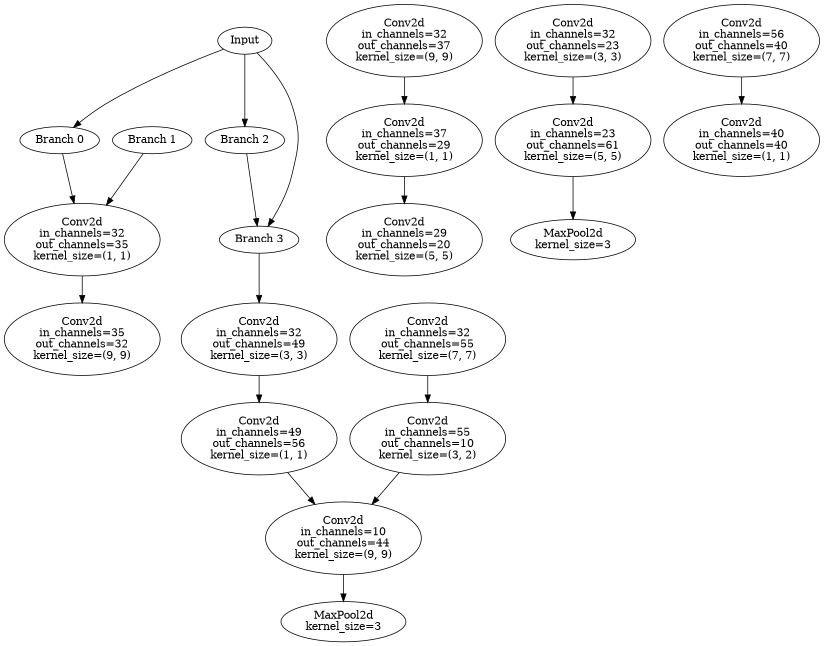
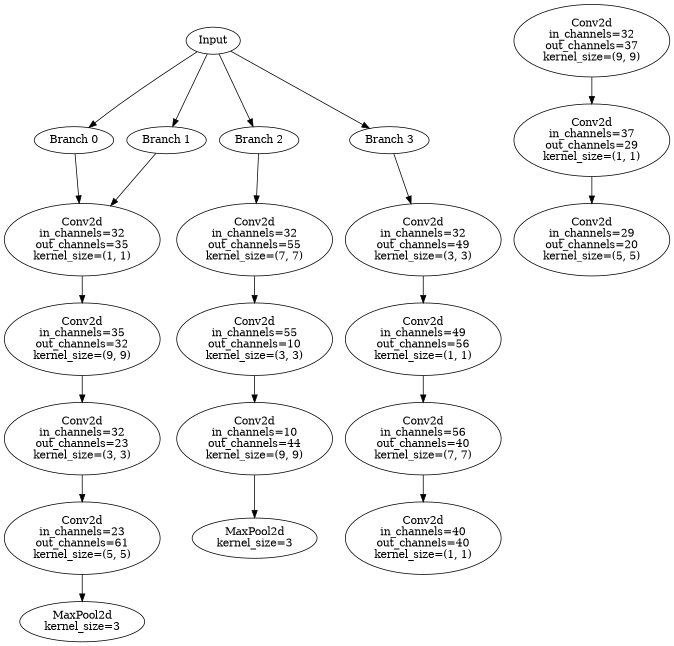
edge "Input" -> "Branch 1": added
edge "Branch 2" -> "Branch 3": now "Branch 2" -> "Conv2d in_channels=32 out_channels=55 kernel_size=(7, 7)"
edge "Conv2d in_channels=35 out_channels=32 kernel_size=(9, 9)" -> "Conv2d in_channels=32 out_channels=23 kernel_size=(3, 3)": added
node "Conv2d in_channels=55 out_channels=10 kernel_size=(3, 2)": label "Conv2d in_channels=55 out_channels=10 kernel_size=(3, 2)" -> "Conv2d in_channels=55 out_channels=10 kernel_size=(3, 3)"
edge "Conv2d in_channels=49 out_channels=56 kernel_size=(1, 1)" -> "Conv2d in_channels=10 out_channels=44 kernel_size=(9, 9)": now "Conv2d in_channels=49 out_channels=56 kernel_size=(1, 1)" -> "Conv2d in_channels=56 out_channels=40 kernel_size=(7, 7)"
